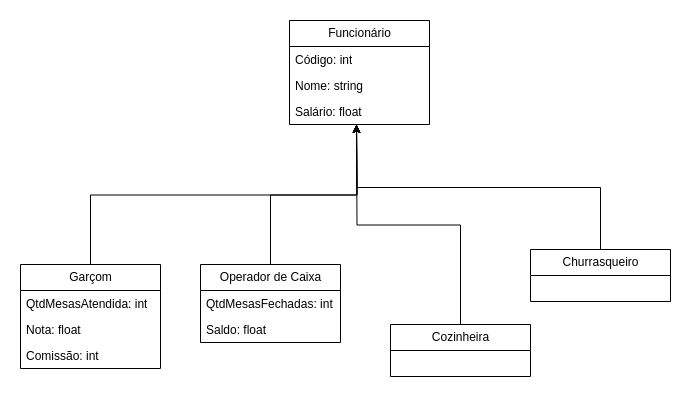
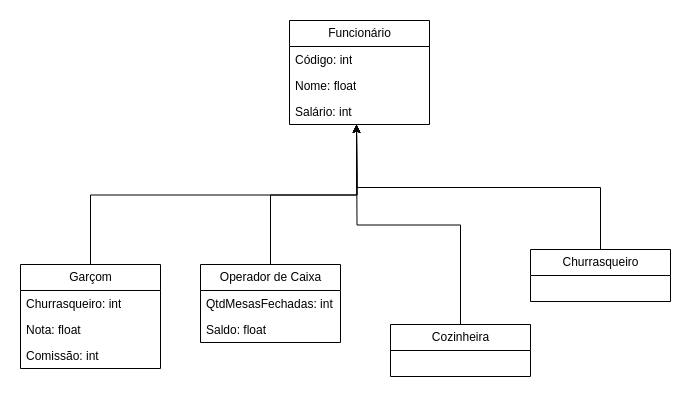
node "Nome: string": label "Nome: string" -> "Nome: float"
node "Salário: float": label "Salário: float" -> "Salário: int"
node "QtdMesasAtendida: int": label "QtdMesasAtendida: int" -> "Churrasqueiro: int"
